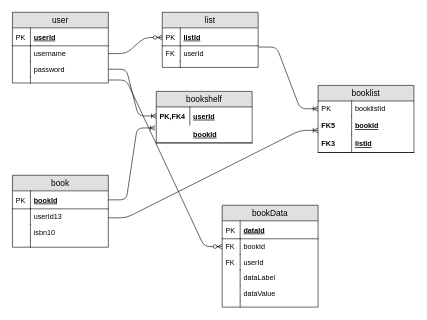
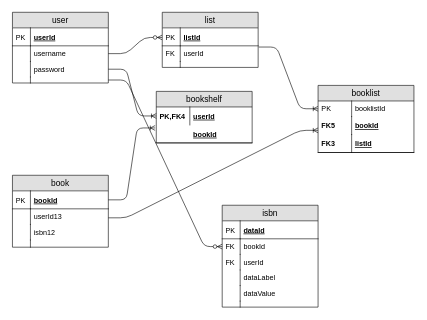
node "bookData": label "bookData" -> "isbn"
node "isbn10": label "isbn10" -> "isbn12"
